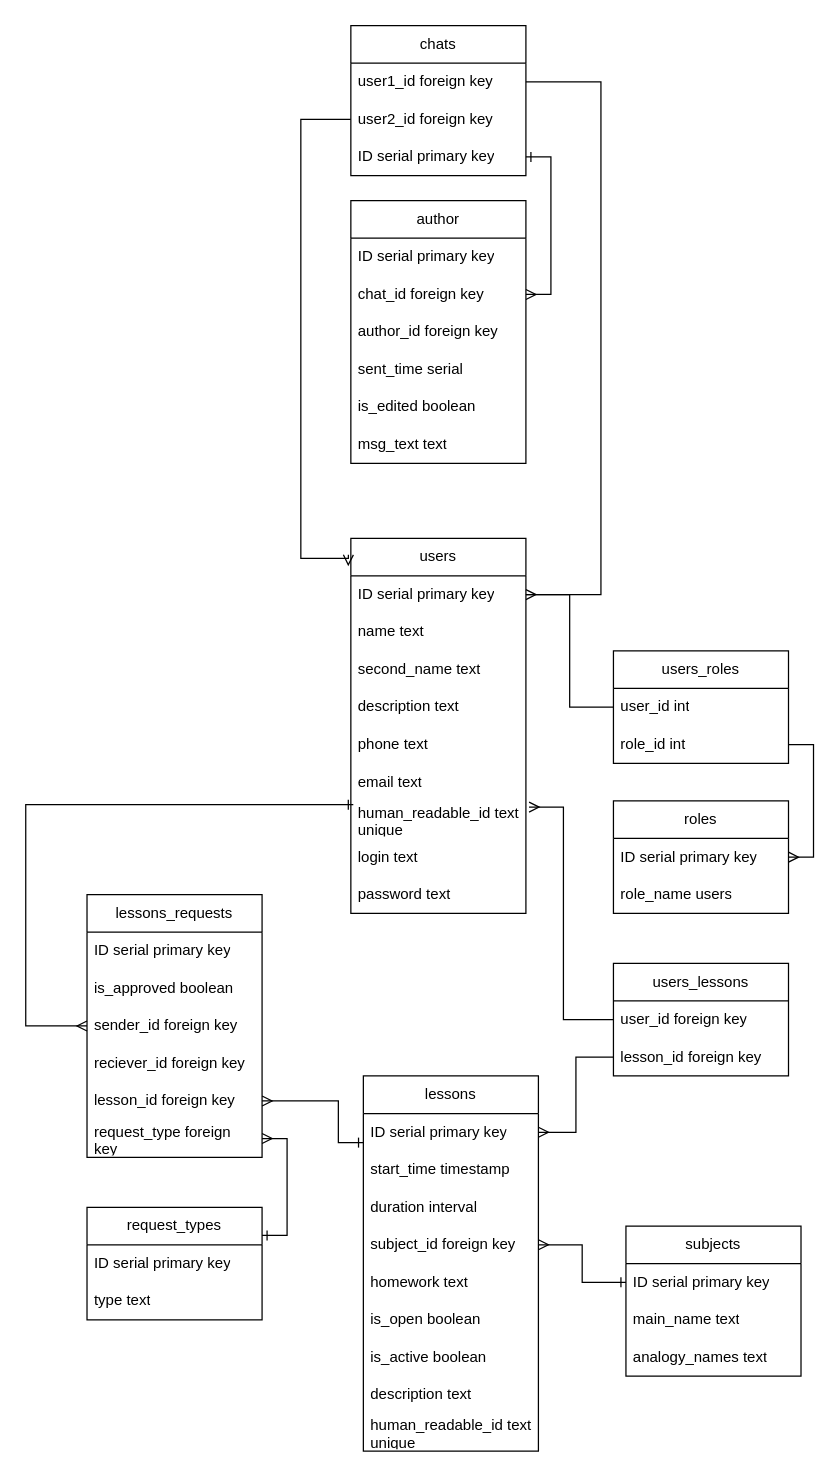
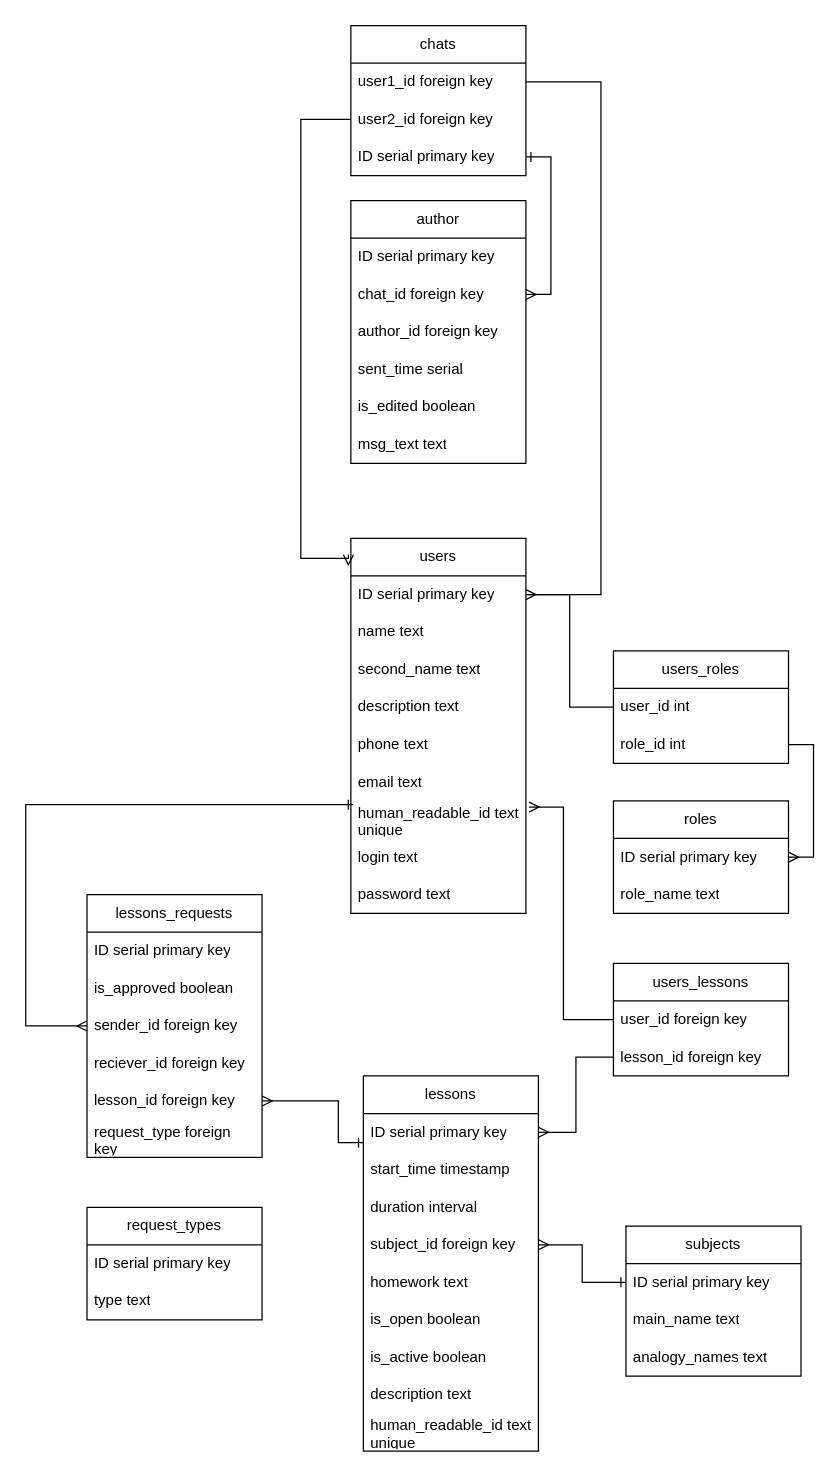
node "role_name users": label "role_name users" -> "role_name text"
edge "request_type foreign key" -- "request_types": removed
